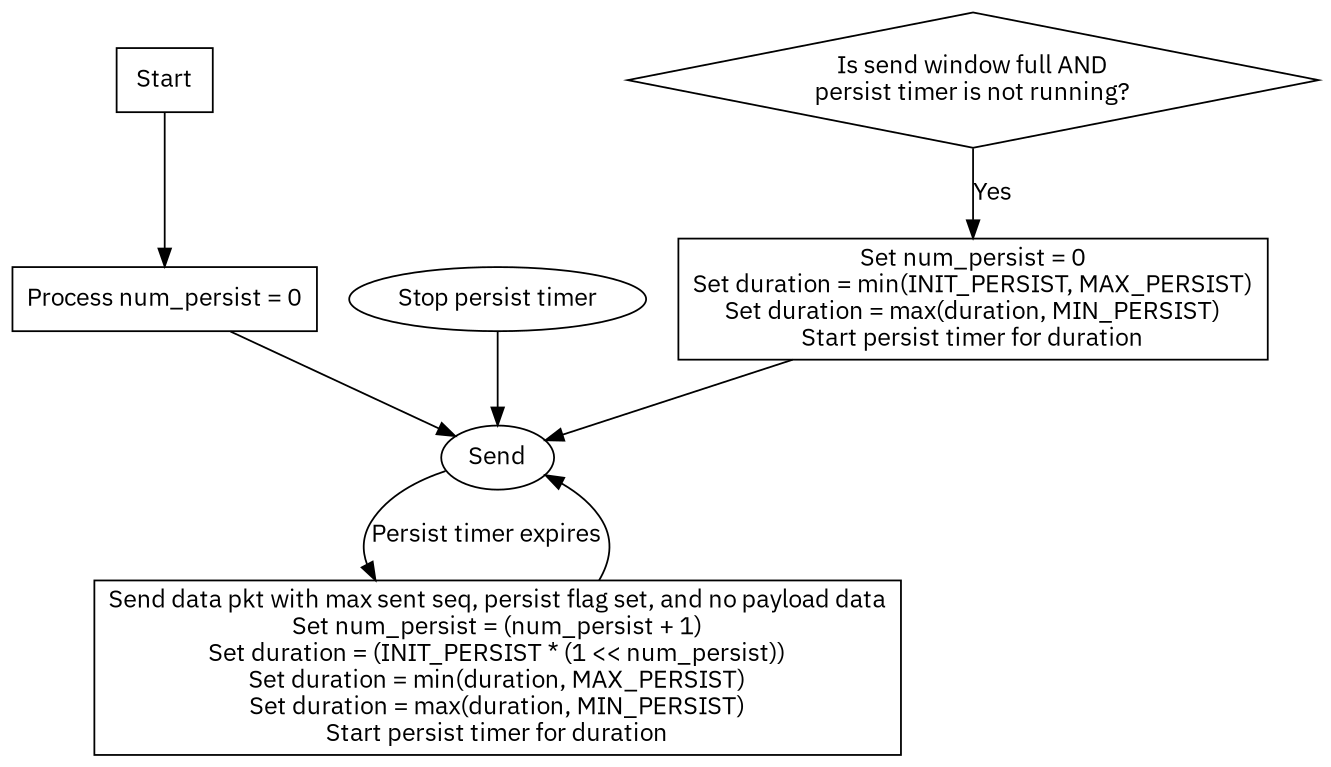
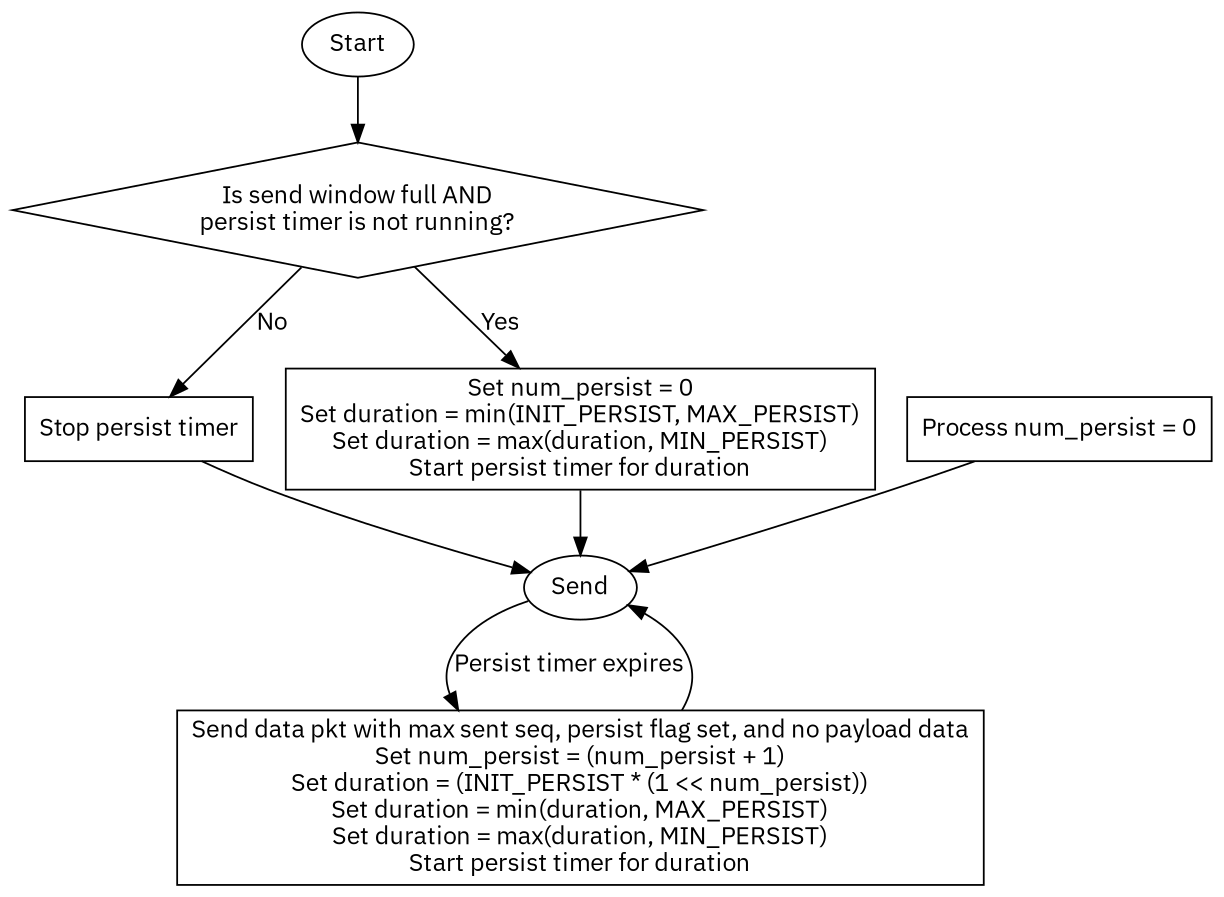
node "Start": shape box -> ellipse
edge "Start" -> "Process num_persist = 0": now "Start" -> "Is send window full AND persist timer is not running?"
node "Stop persist timer": shape ellipse -> box
edge "Is send window full AND persist timer is not running?" -> "Stop persist timer": added, label "No"
